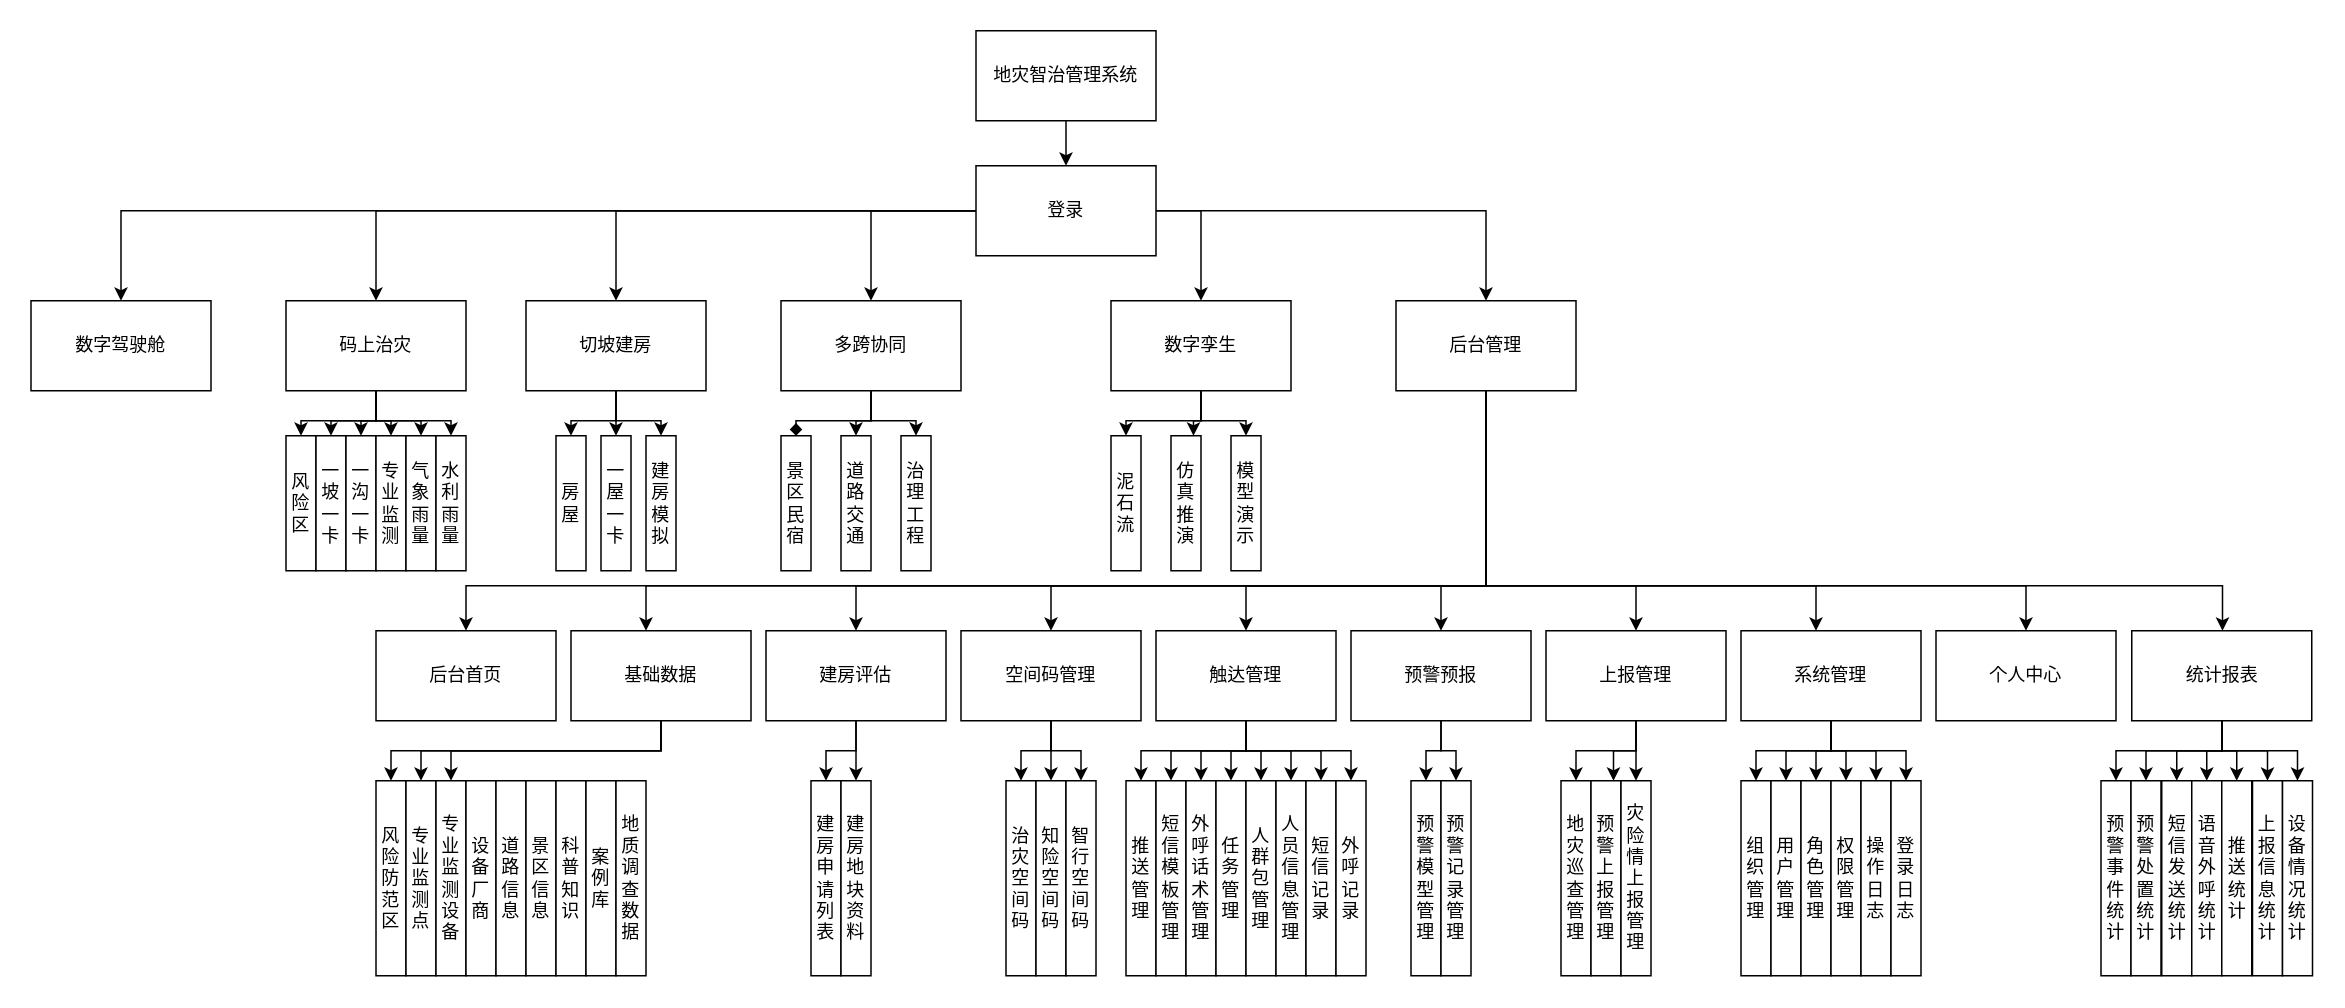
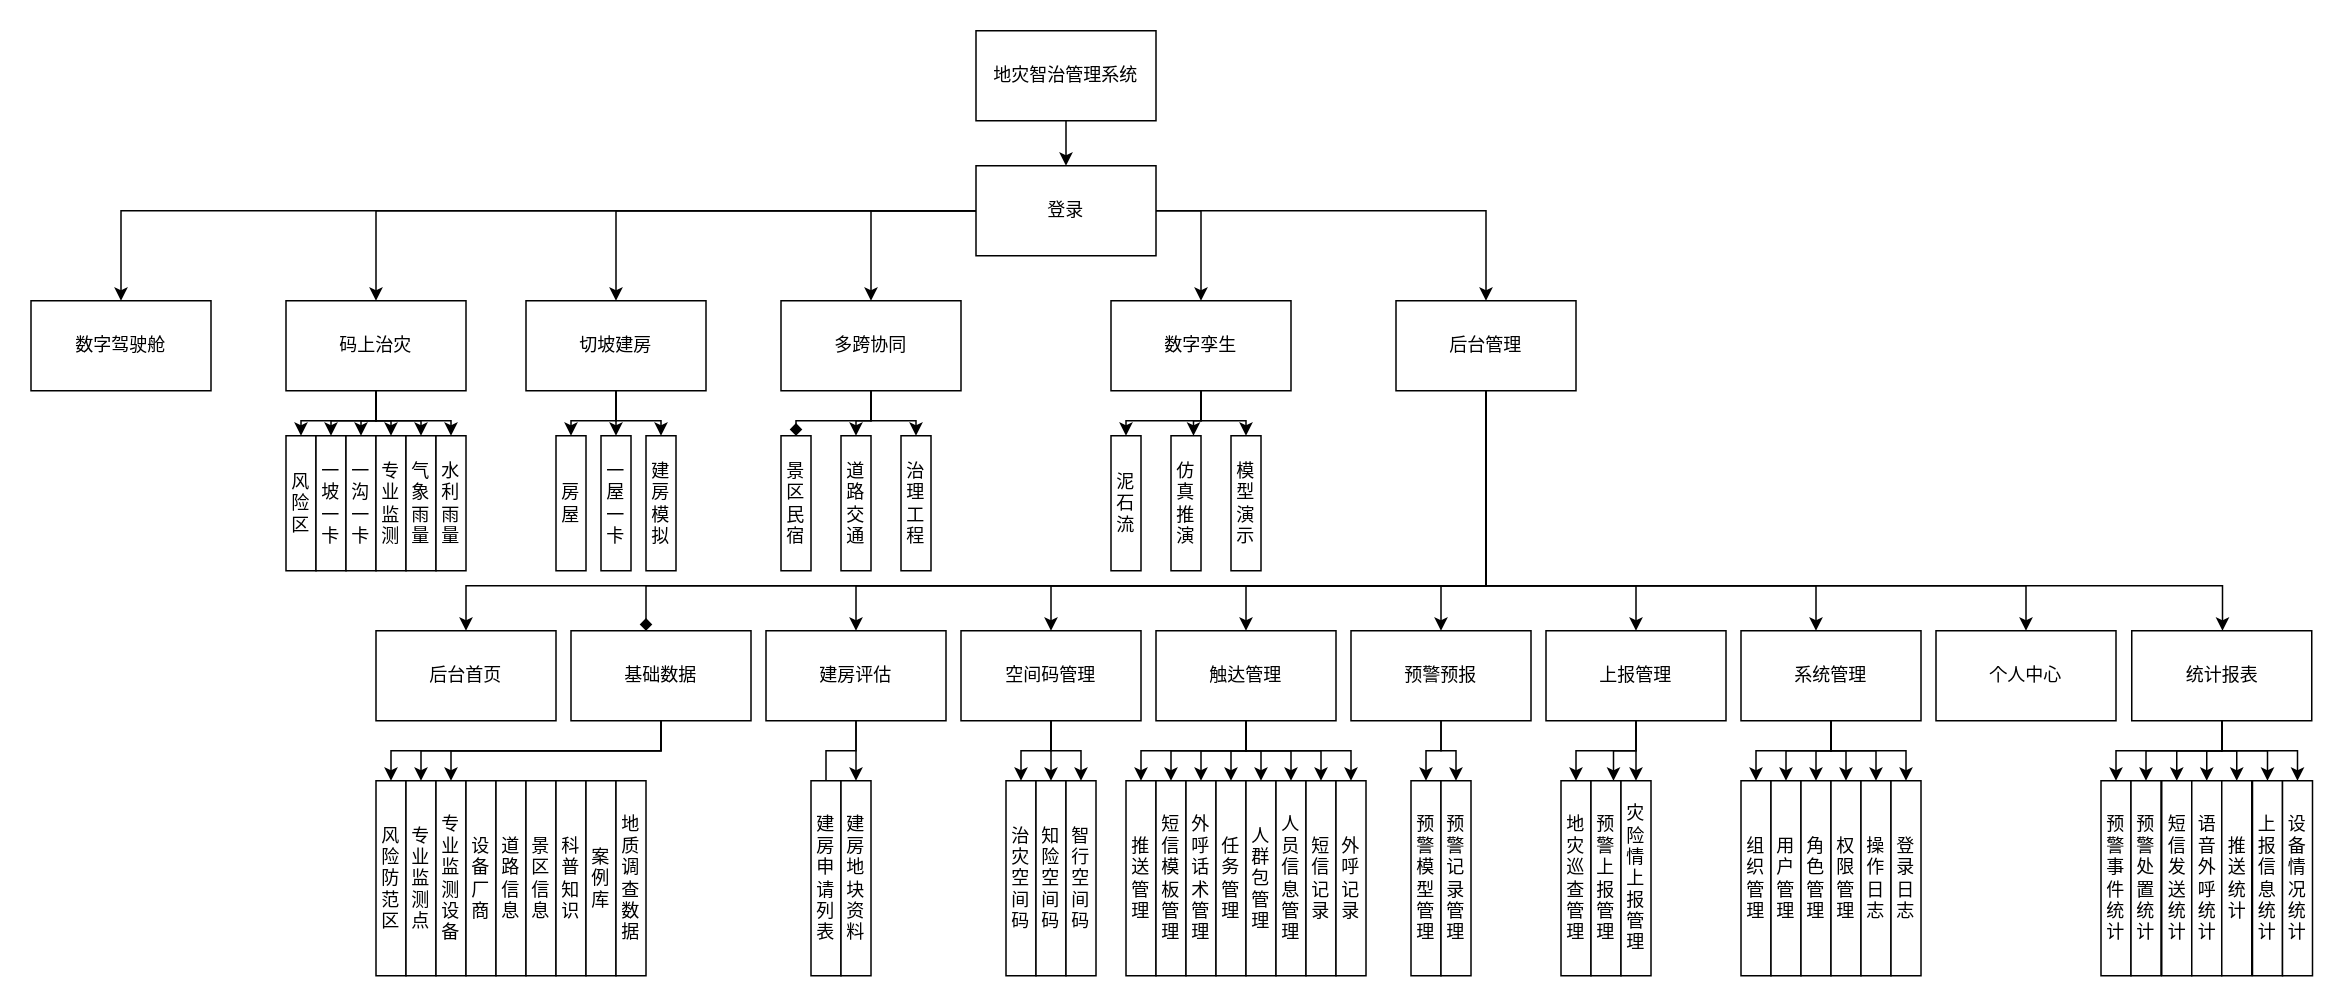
edge "后台管理" -> "基础数据": arrowhead classic -> diamond
edge "建房评估" -> "建房申请列表": arrowhead classic -> none
